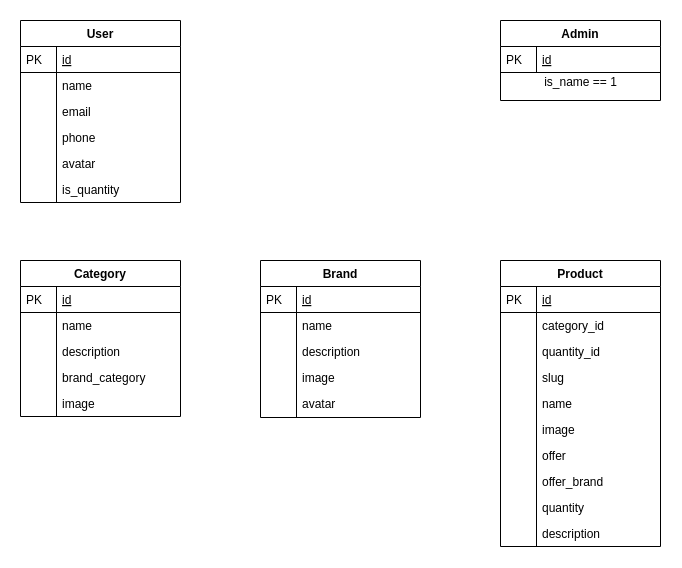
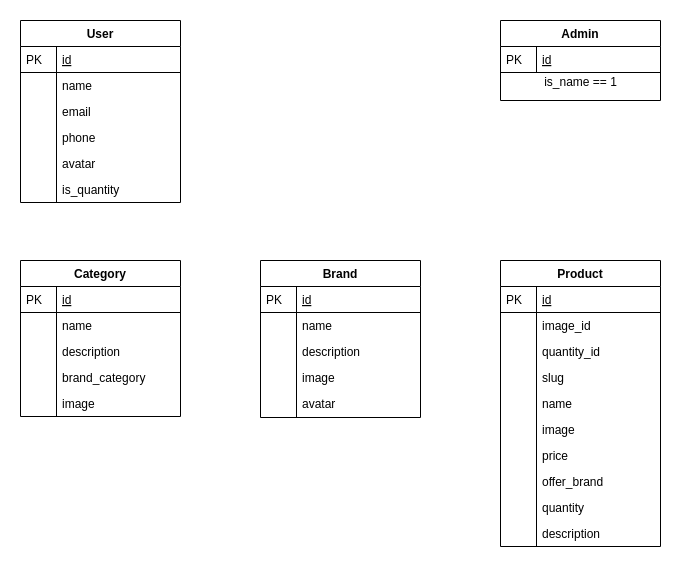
node "category_id": label "category_id" -> "image_id"
node "offer": label "offer" -> "price"
